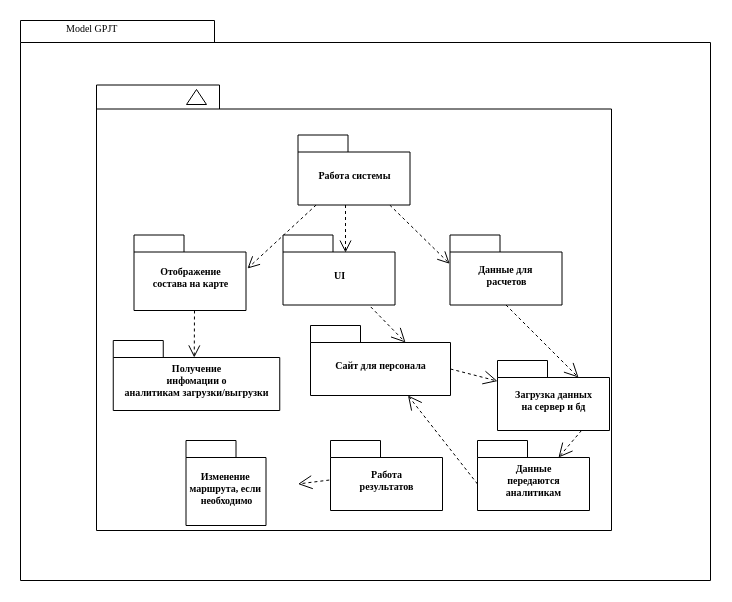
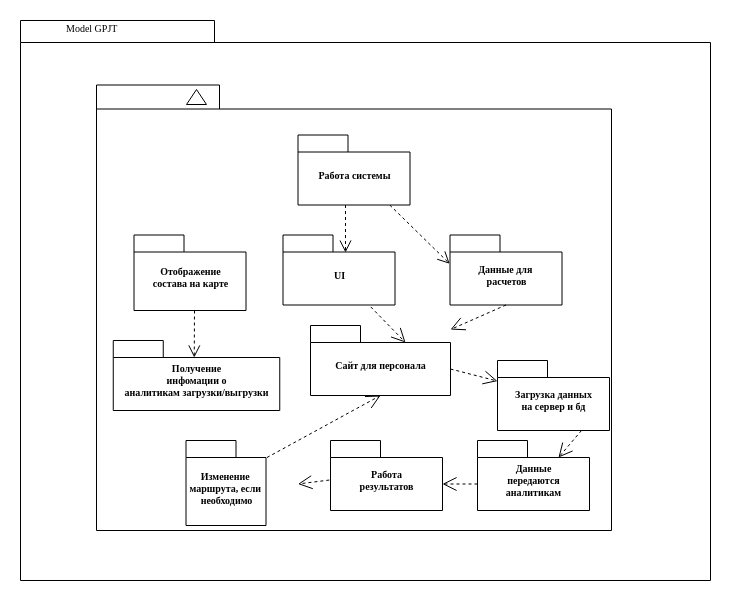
edge "Работа системы" -> "Отображение состава на карте": removed
edge "Данные для расчетов" -> "Загрузка данных на сервер и бд": now "Данные для расчетов" -> "Сайт для персонала"
edge "Изменение маршрута, если необходимо" -> "Сайт для персонала": added
edge "Данные передаются аналитикам" -> "Сайт для персонала": now "Данные передаются аналитикам" -> "Работа результатов"
